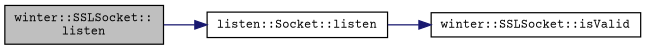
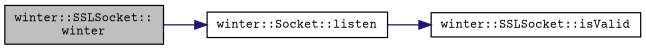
node "winter::SSLSocket:: listen": label "winter::SSLSocket:: listen" -> "winter::SSLSocket:: winter"
node "listen::Socket::listen": label "listen::Socket::listen" -> "winter::Socket::listen"
